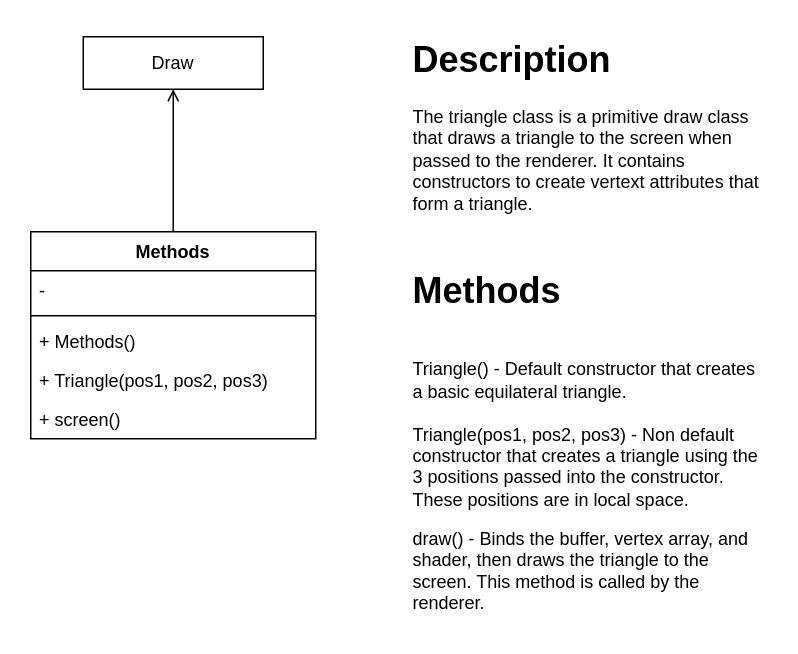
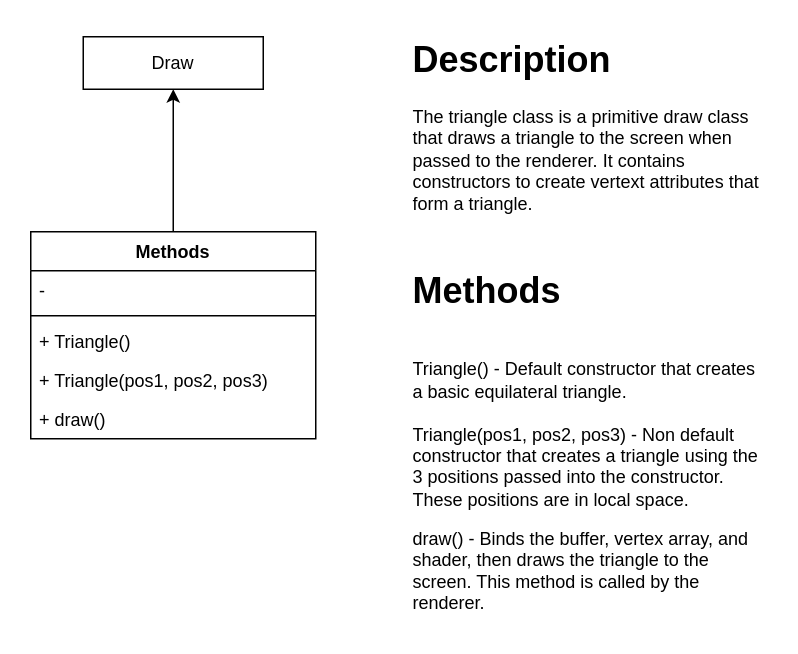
edge "Methods" -> "Draw": arrowhead open -> classic
node "+ Methods()": label "+ Methods()" -> "+ Triangle()"
node "+ screen()": label "+ screen()" -> "+ draw()"
